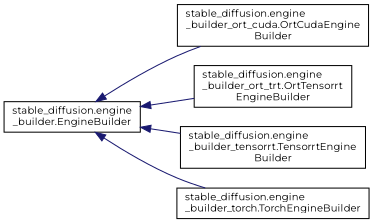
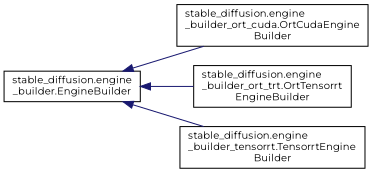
node "stable_diffusion.engine _builder_torch.TorchEngineBuilder": removed
